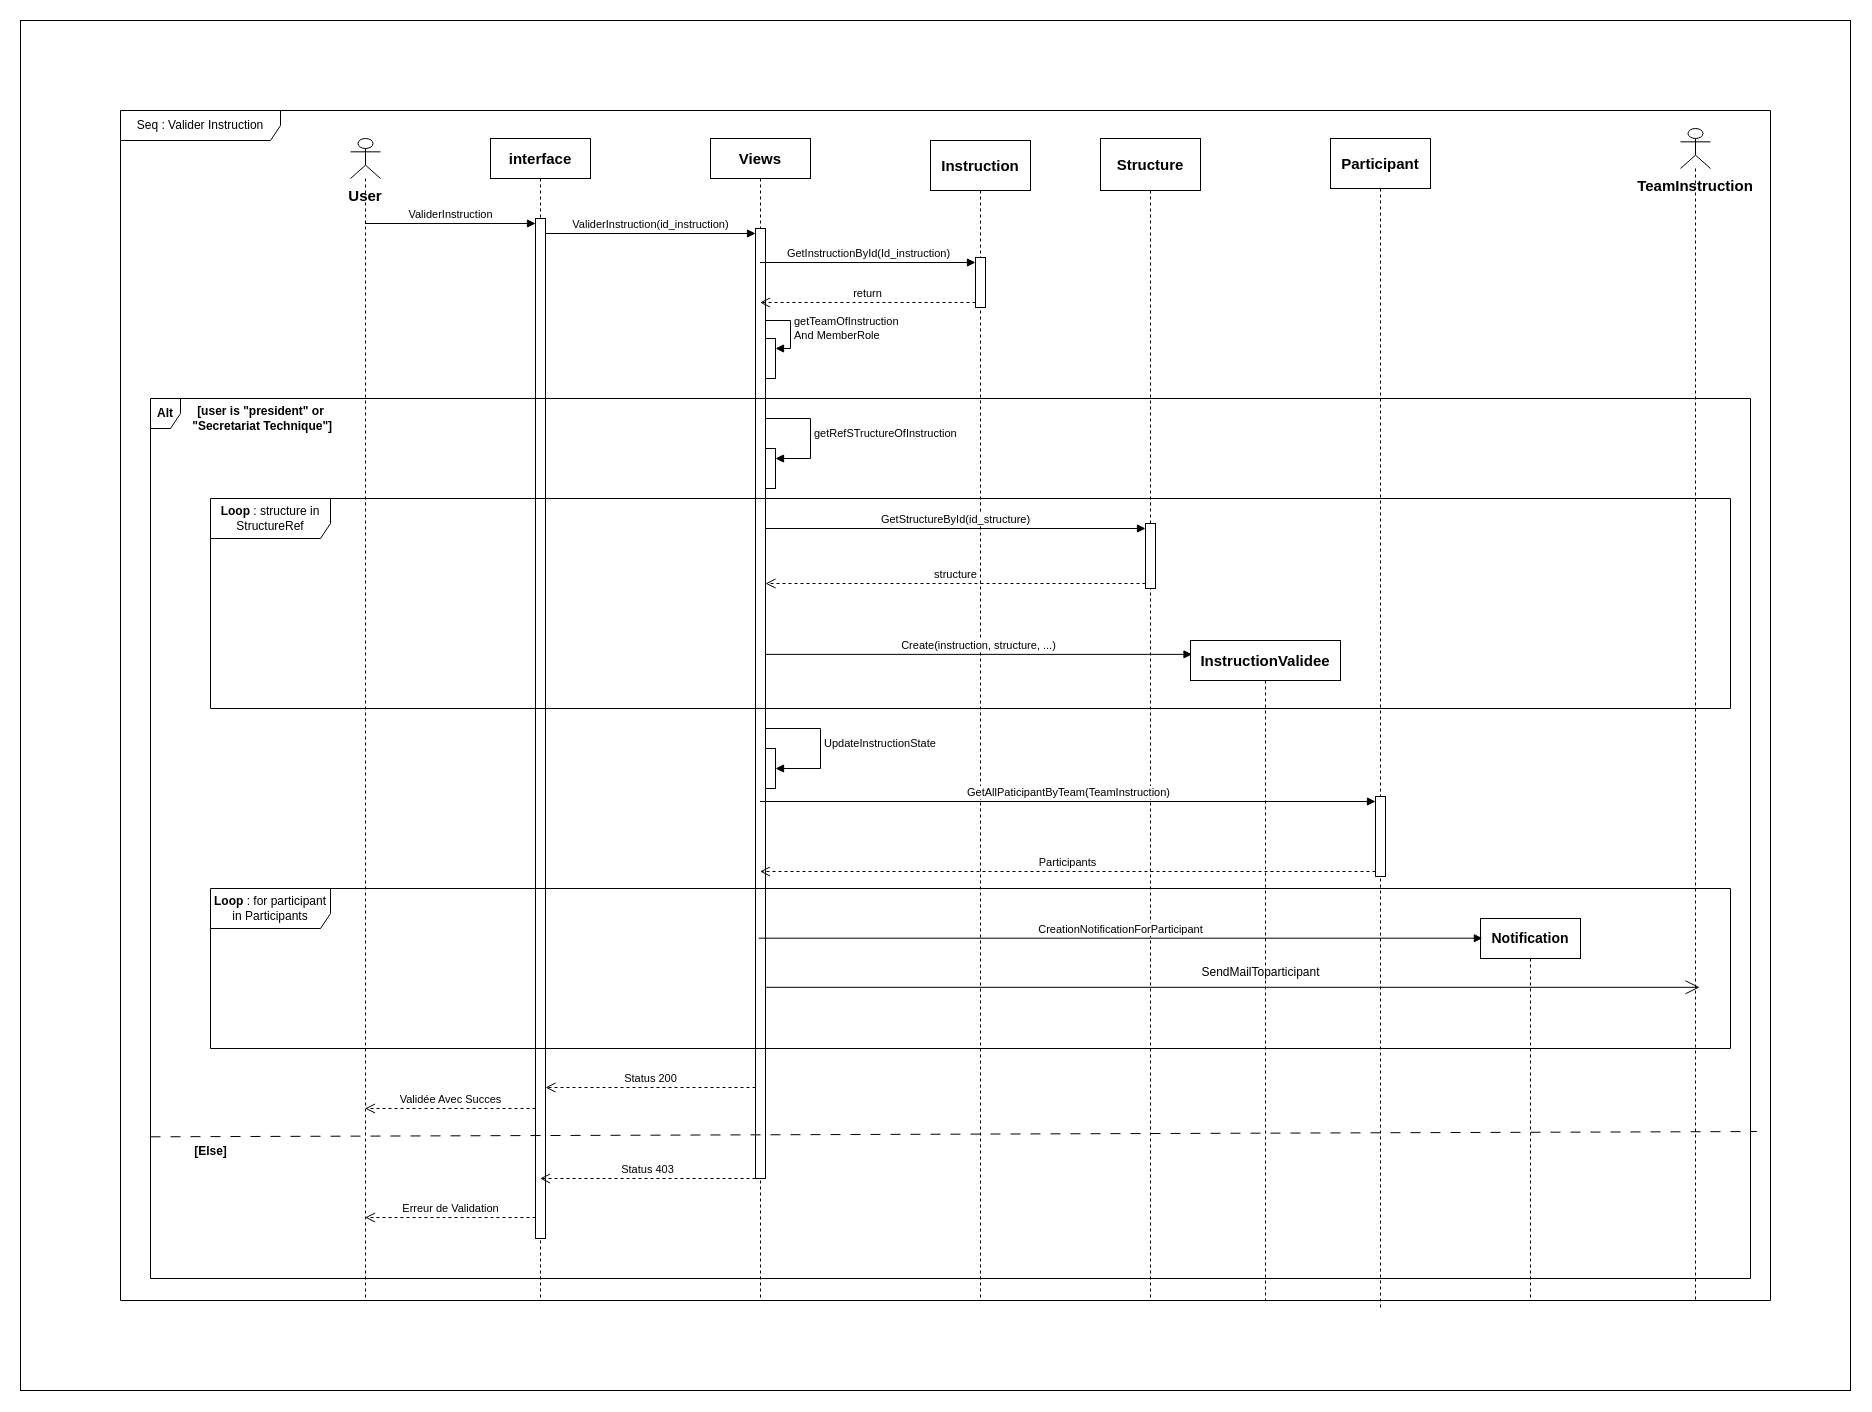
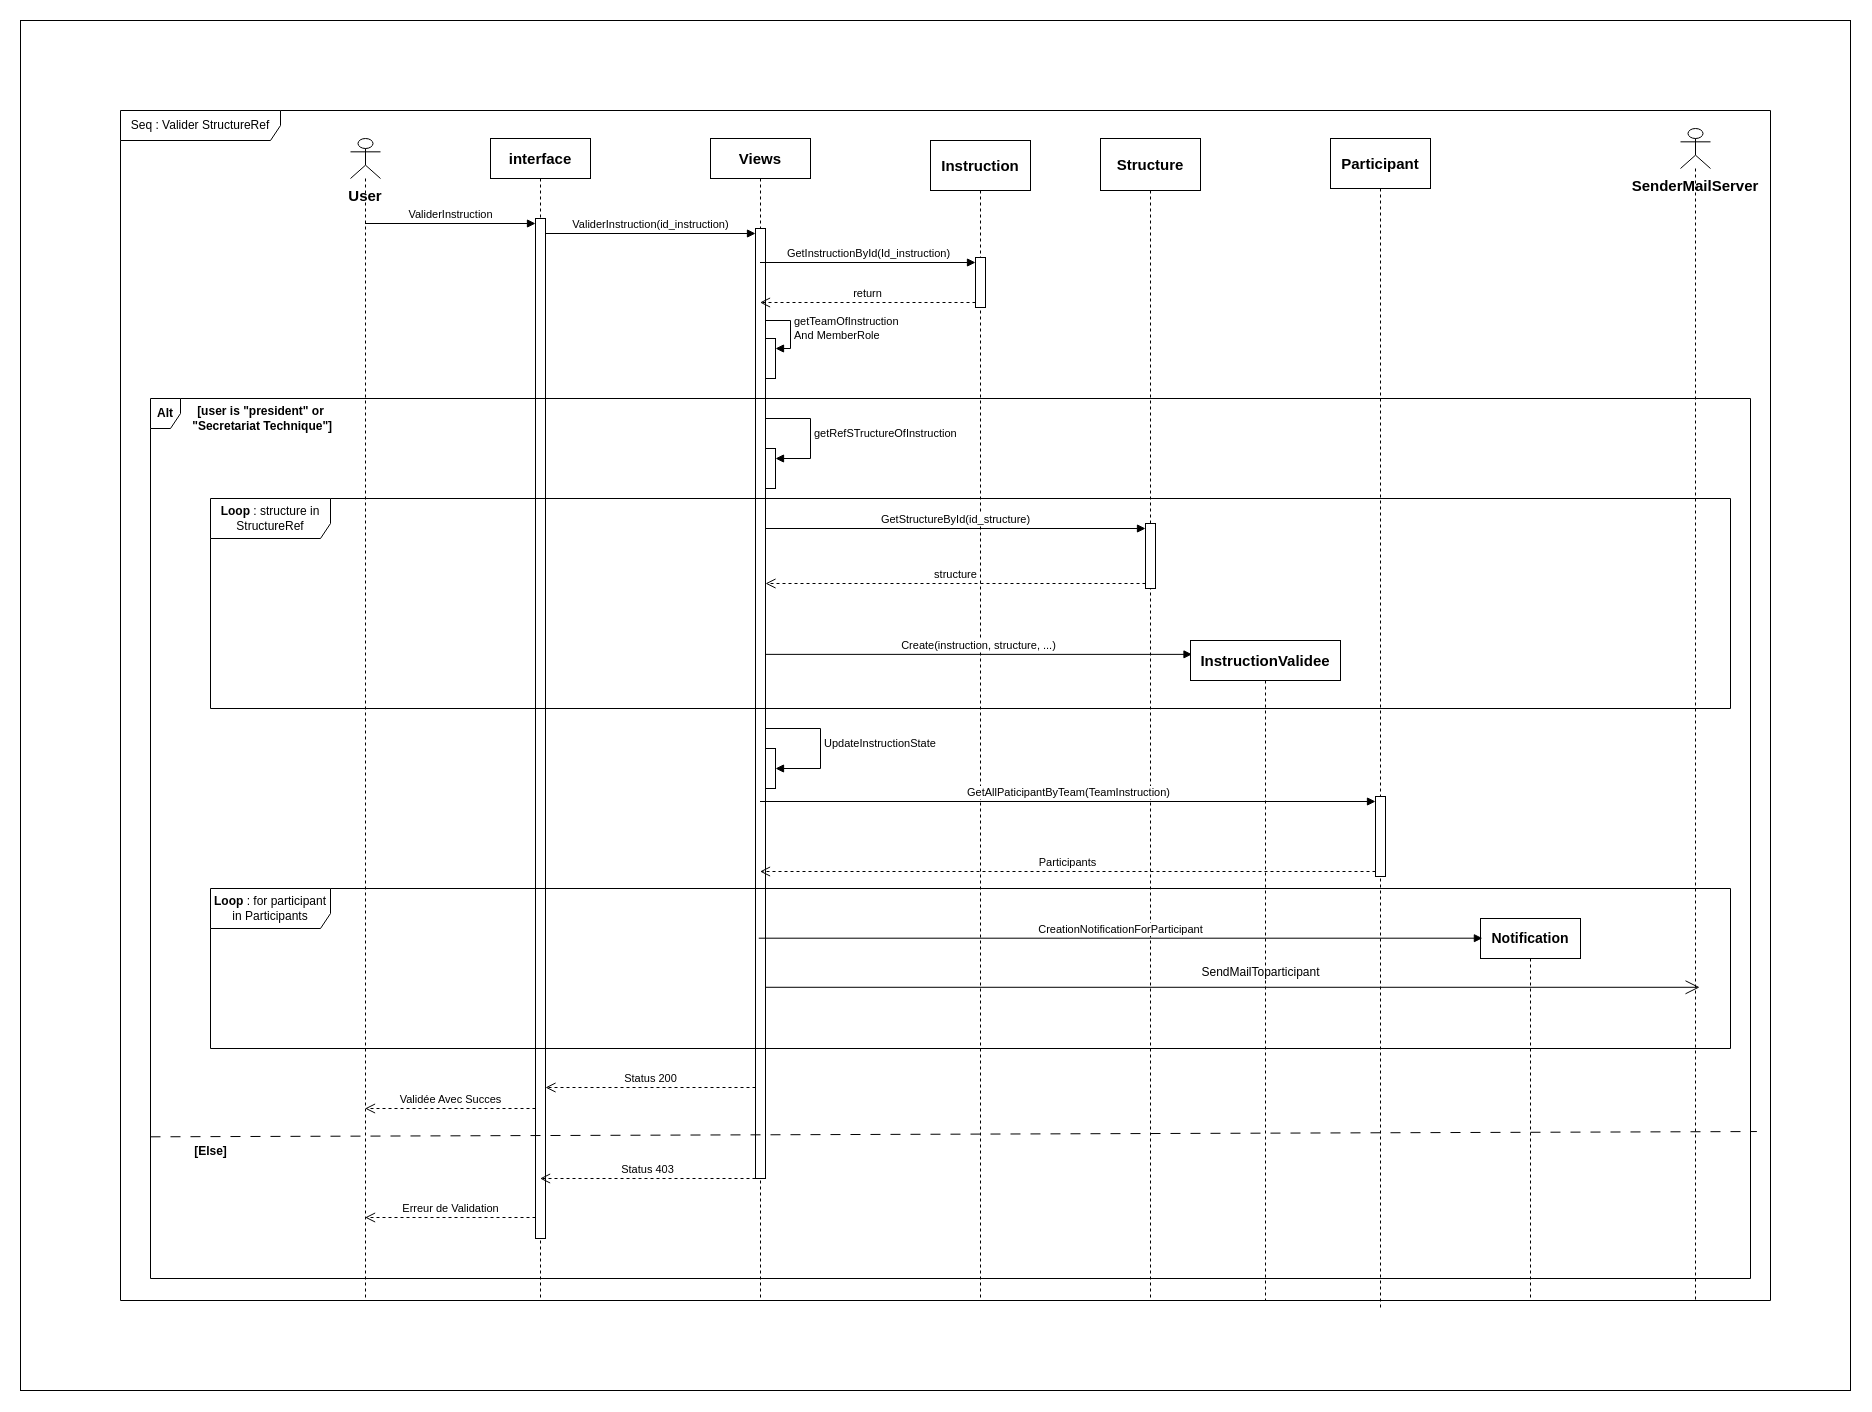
node "Seq : Valider Instruction": label "Seq : Valider Instruction" -> "Seq : Valider StructureRef"
node "TeamInstruction": label "TeamInstruction" -> "SenderMailServer"
